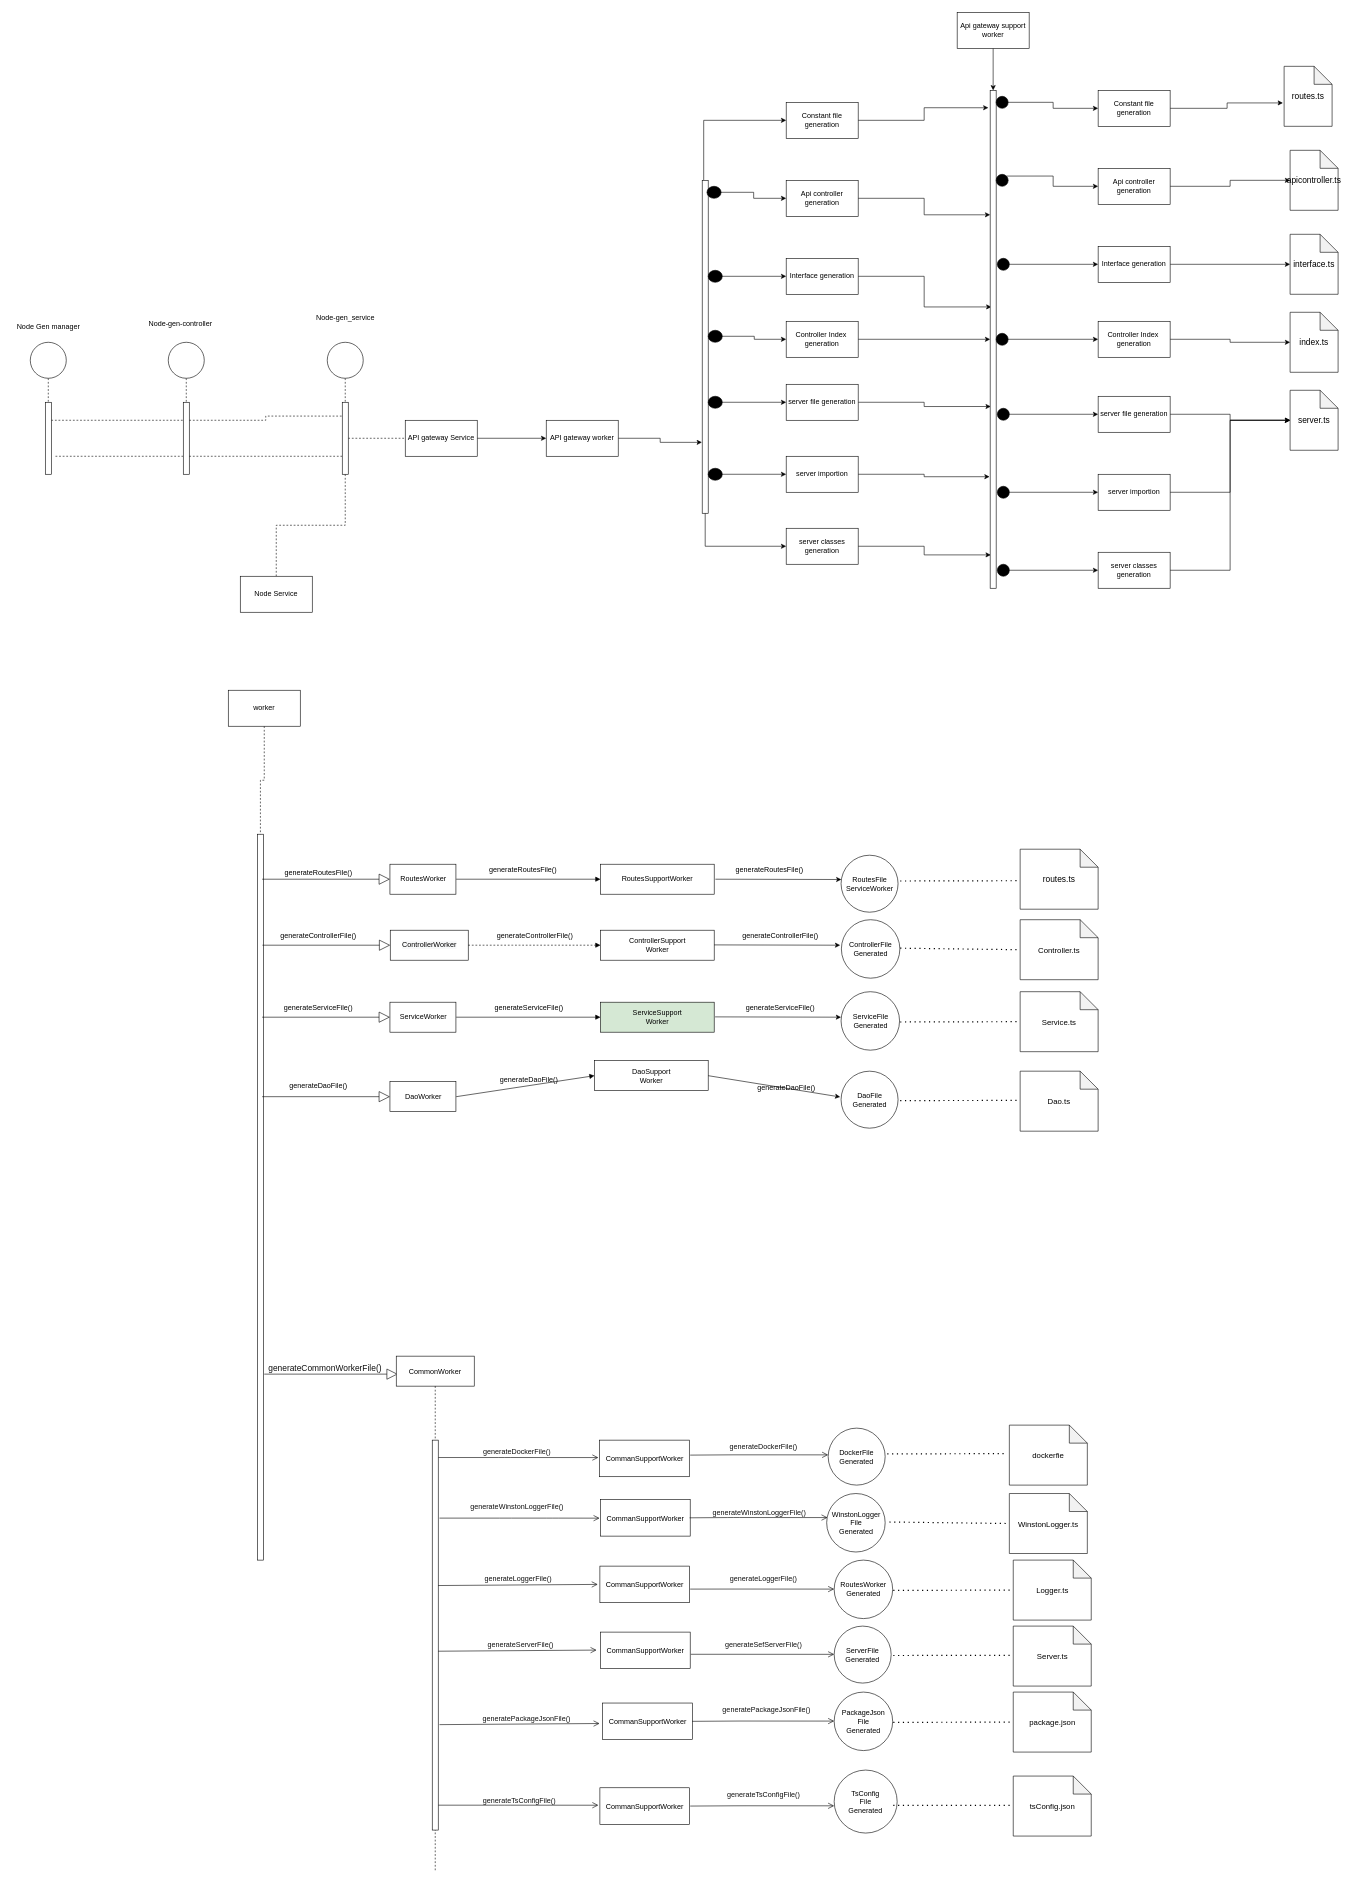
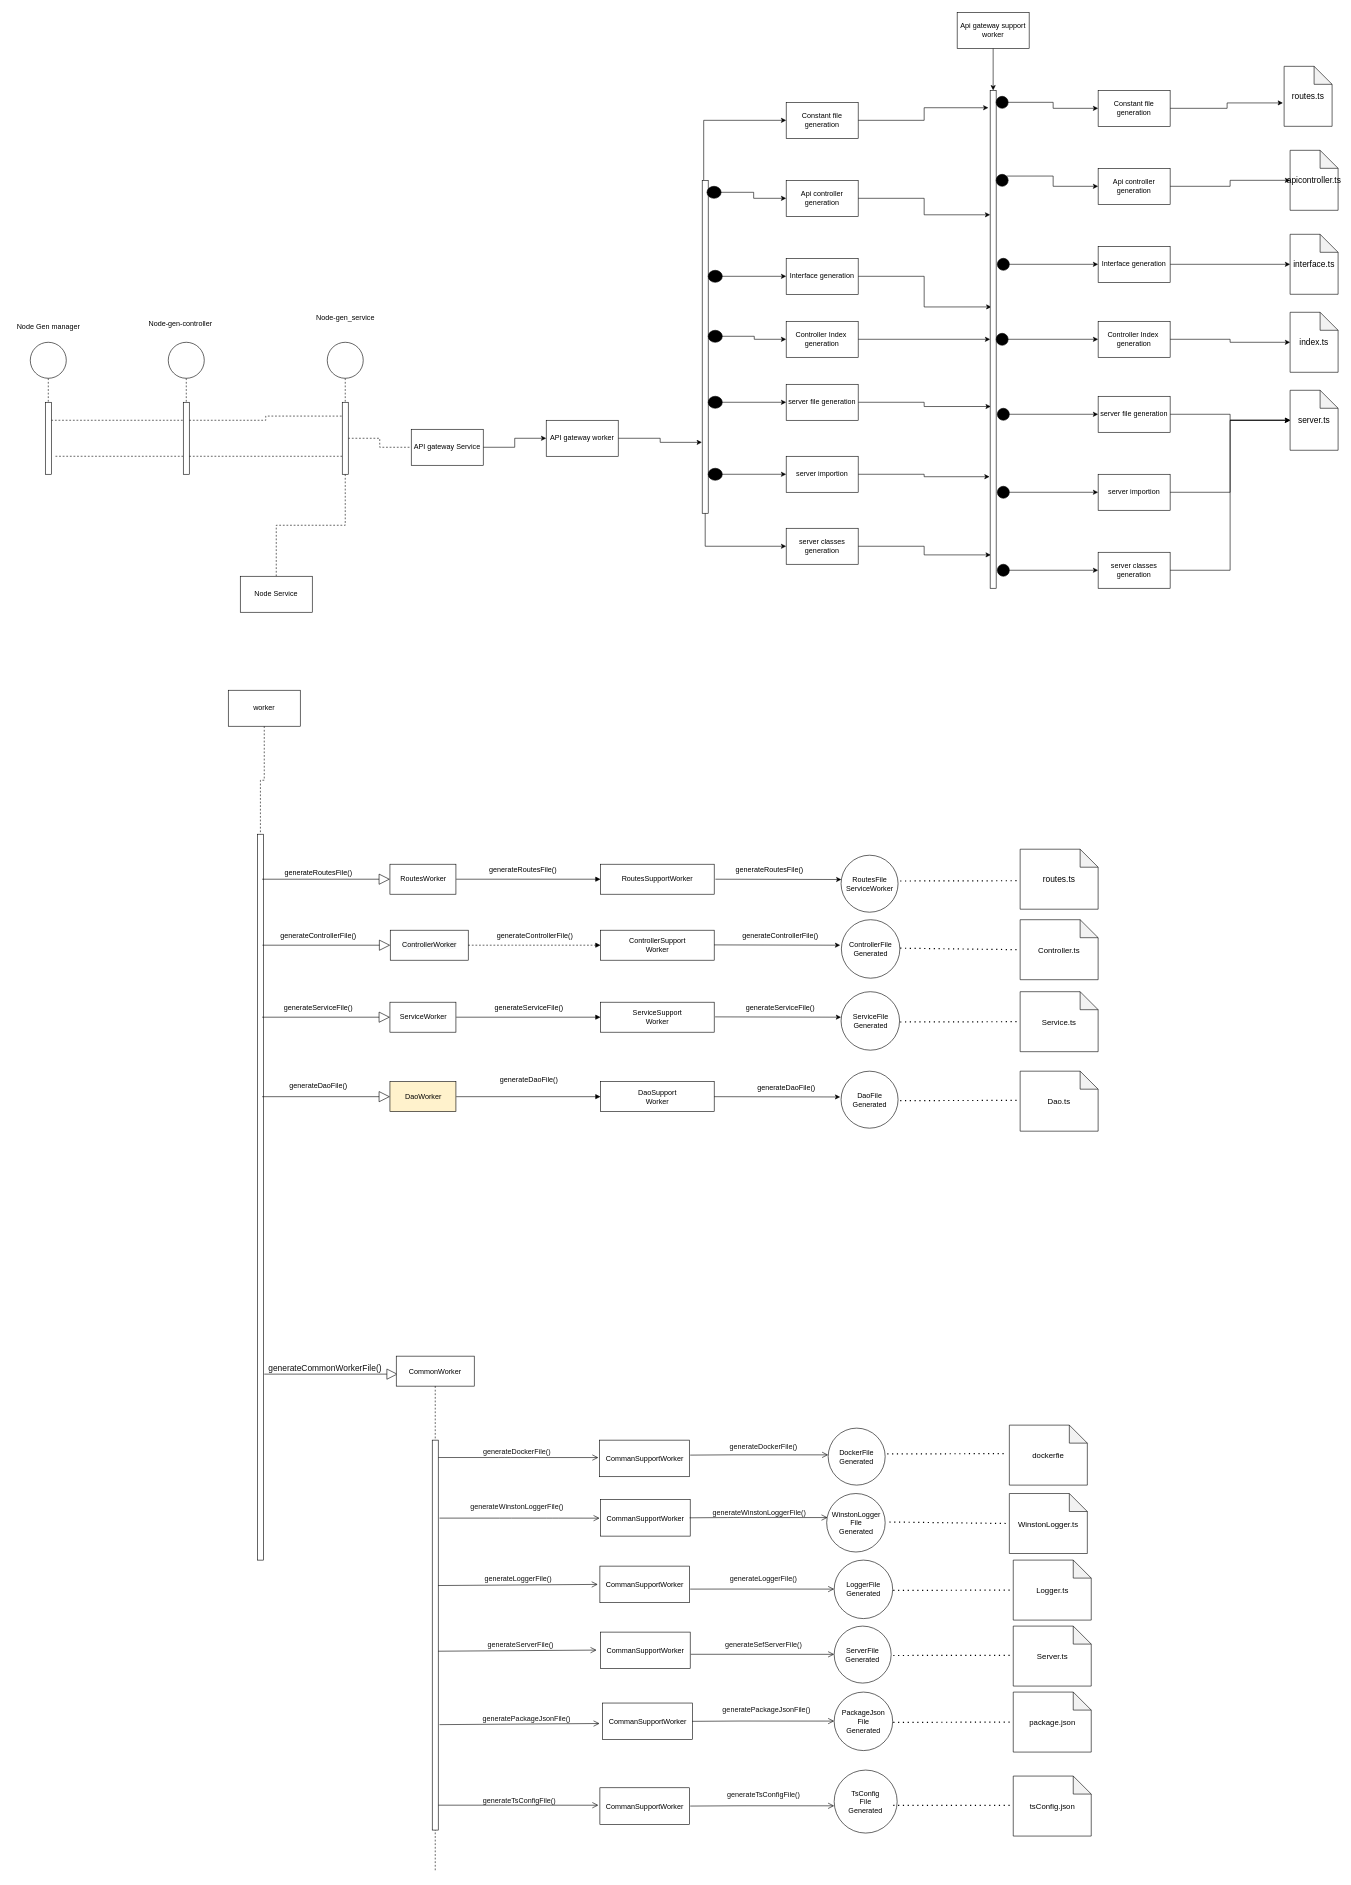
node "API gateway Service": moved (441, 438) -> (447, 447)
node "ServiceSupport Worker": fillcolor #d5e8d4 -> #ffffff
node "DaoSupport Worker": moved (651, 1076) -> (657, 1097)
node "DaoWorker": fillcolor #ffffff -> #fff2cc
node "RoutesWorker Generated": label "RoutesWorker Generated" -> "LoggerFile Generated"
